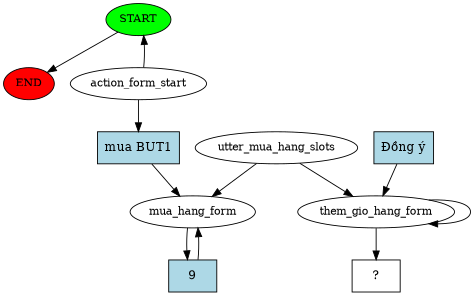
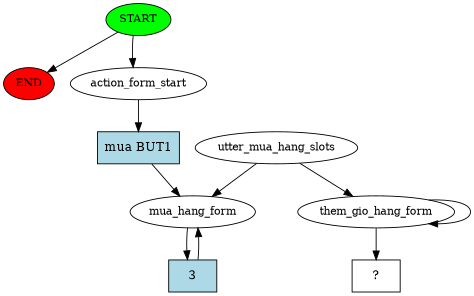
edge "action_form_start" -> "START": reversed
node "Đồng ý": removed
node "9": label "9" -> "3"
